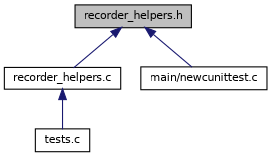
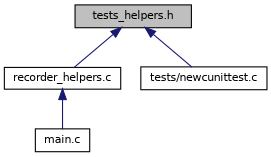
node "recorder_helpers.h": label "recorder_helpers.h" -> "tests_helpers.h"
node "main/newcunittest.c": label "main/newcunittest.c" -> "tests/newcunittest.c"
node "tests.c": label "tests.c" -> "main.c"
